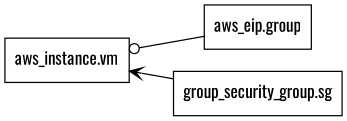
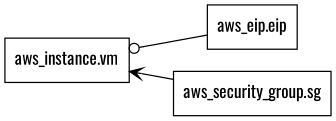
node "aws_eip.group": label "aws_eip.group" -> "aws_eip.eip"
node "group_security_group.sg": label "group_security_group.sg" -> "aws_security_group.sg"
